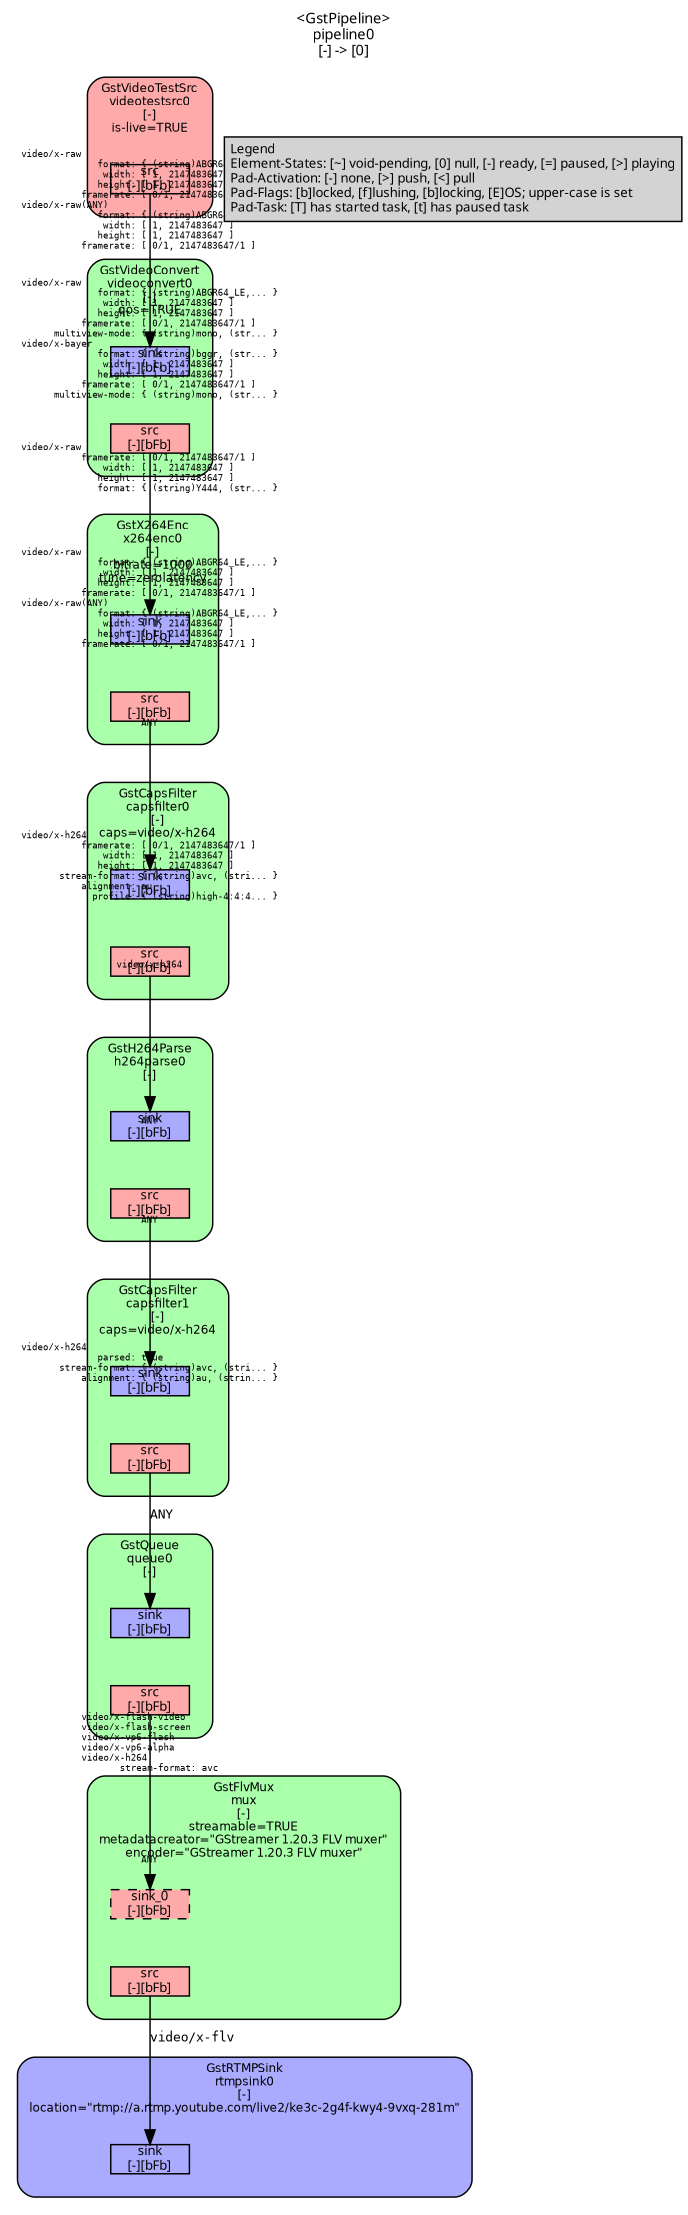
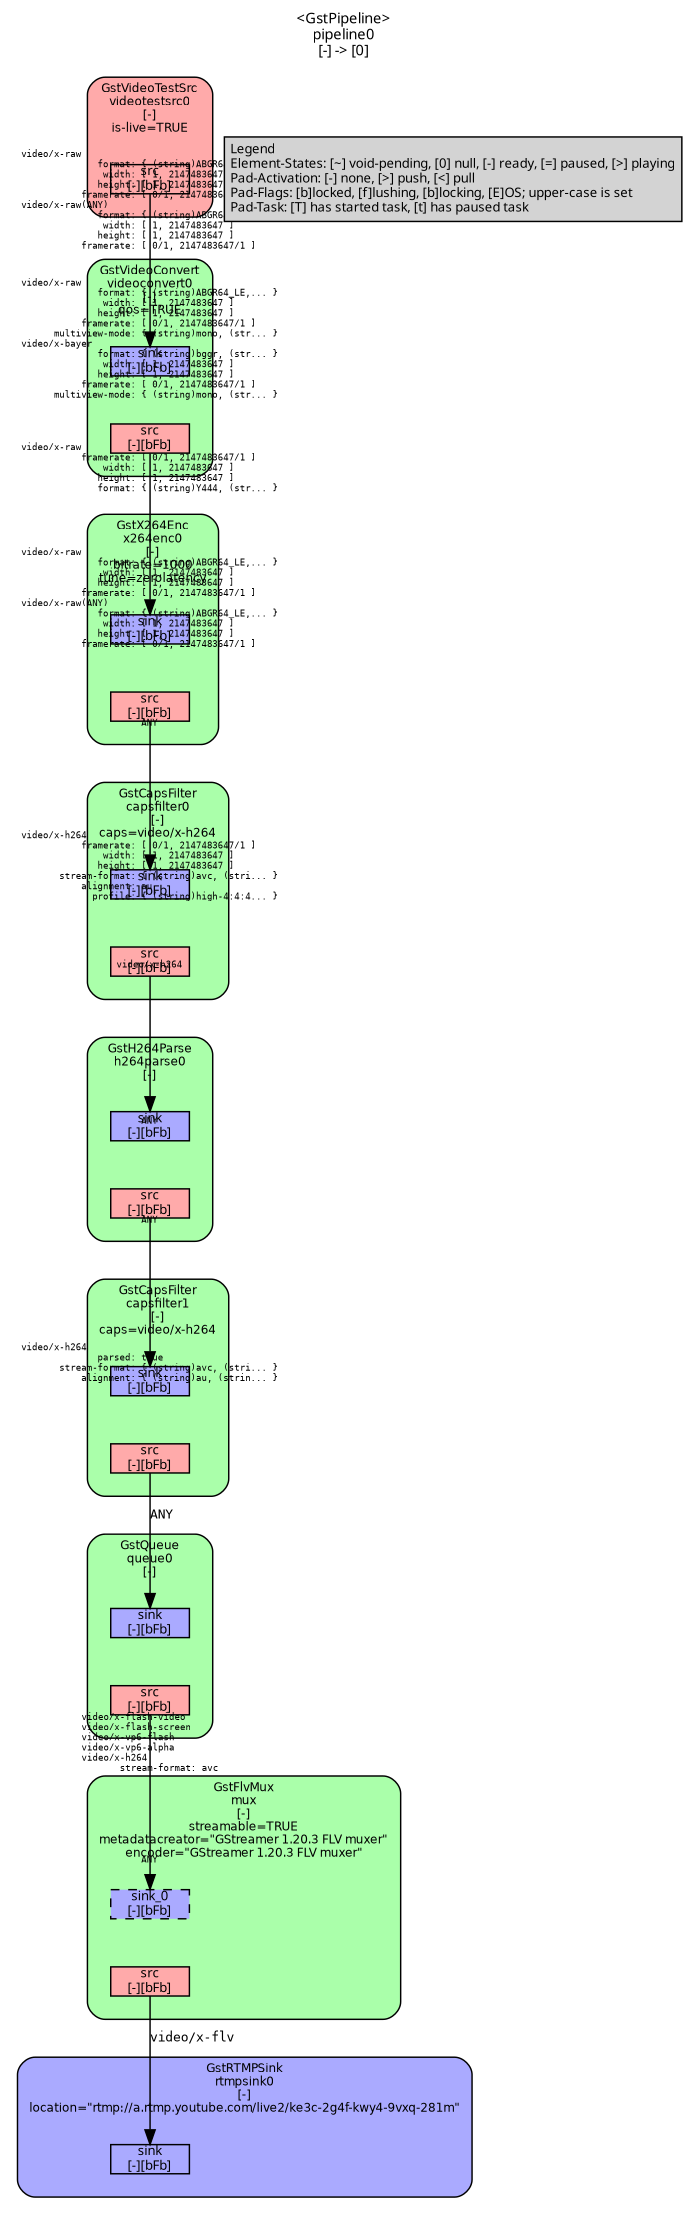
node "sink_0 [-][bFb]": fillcolor #ffaaaa -> #aaaaff
